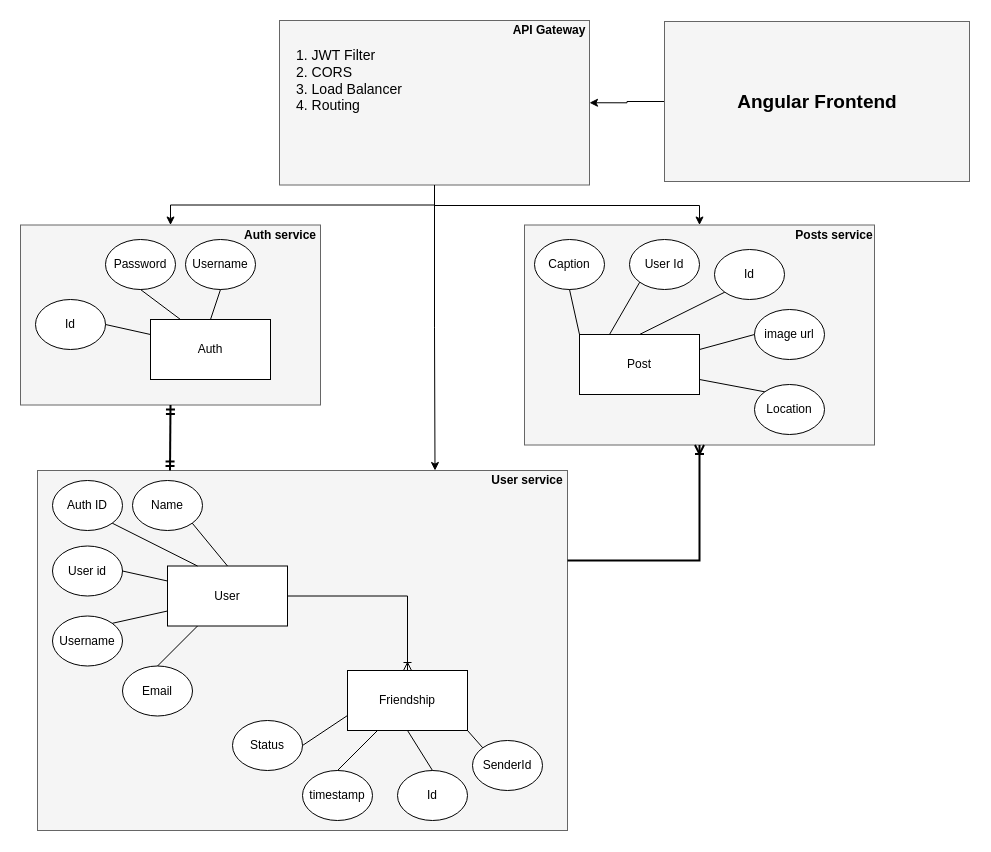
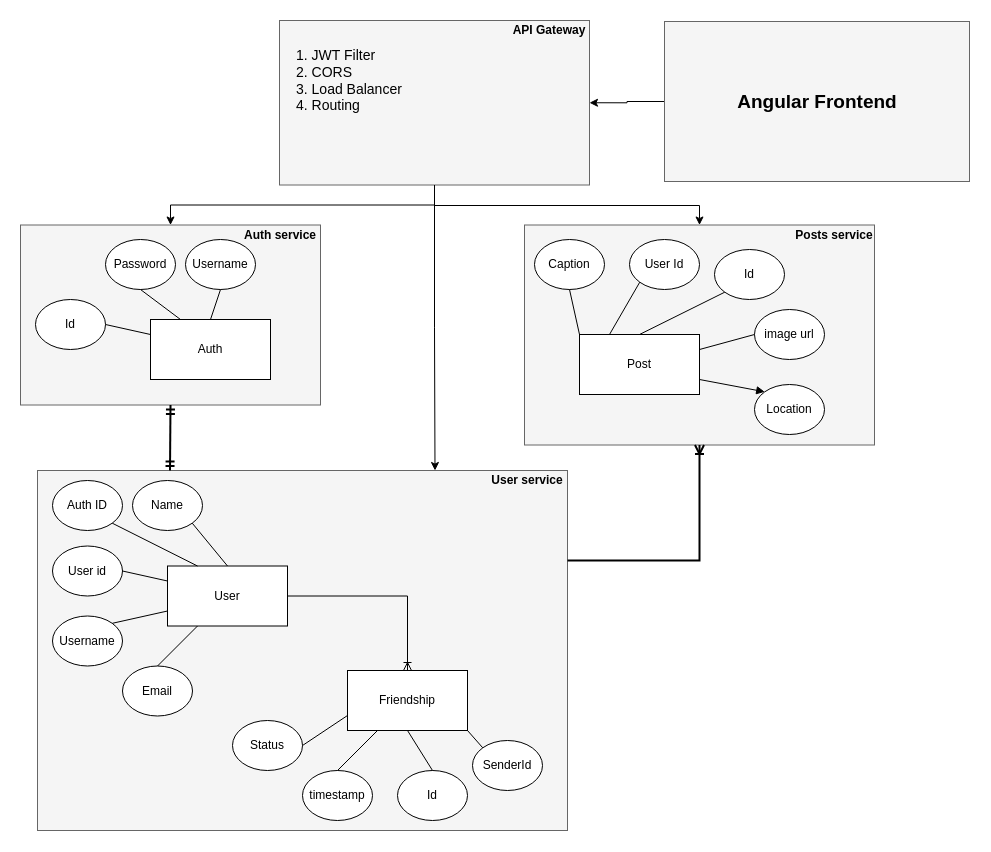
edge "Post" -- "Location": arrowhead none -> block
